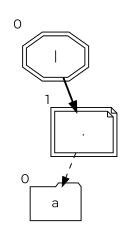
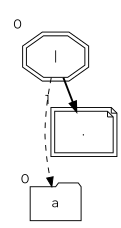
edge ". 1" -> "a 0": now "| 0" -> "a 0"
